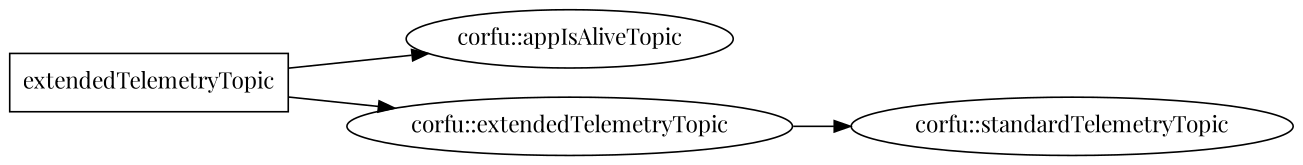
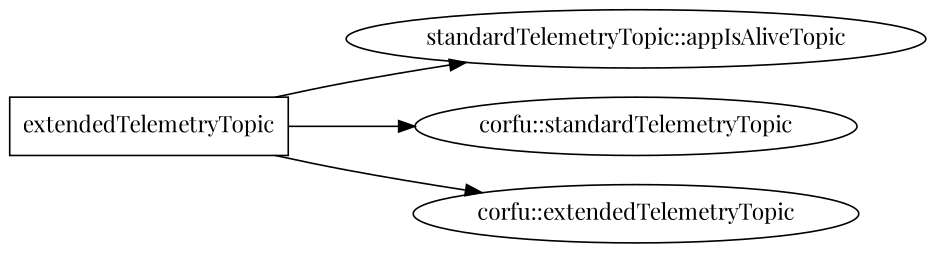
node "corfu::appIsAliveTopic": label "corfu::appIsAliveTopic" -> "standardTelemetryTopic::appIsAliveTopic"
edge "corfu::extendedTelemetryTopic" -> "corfu::standardTelemetryTopic": now "extendedTelemetryTopic" -> "corfu::standardTelemetryTopic"
